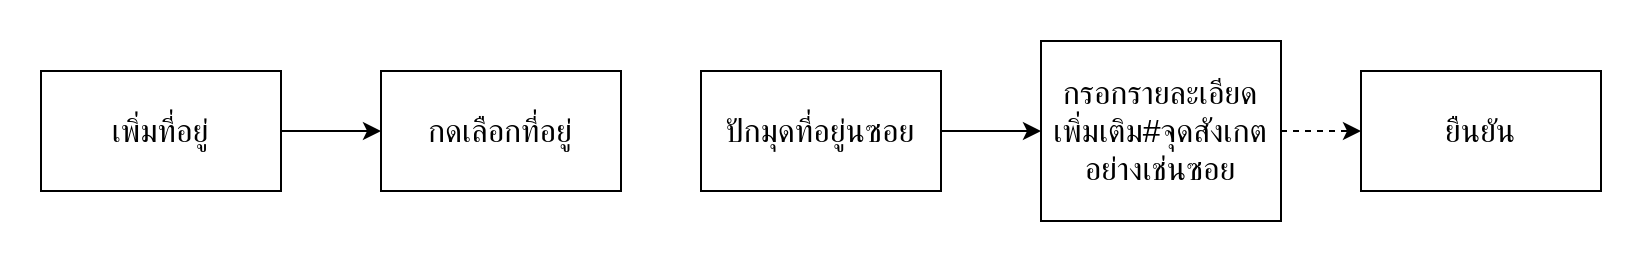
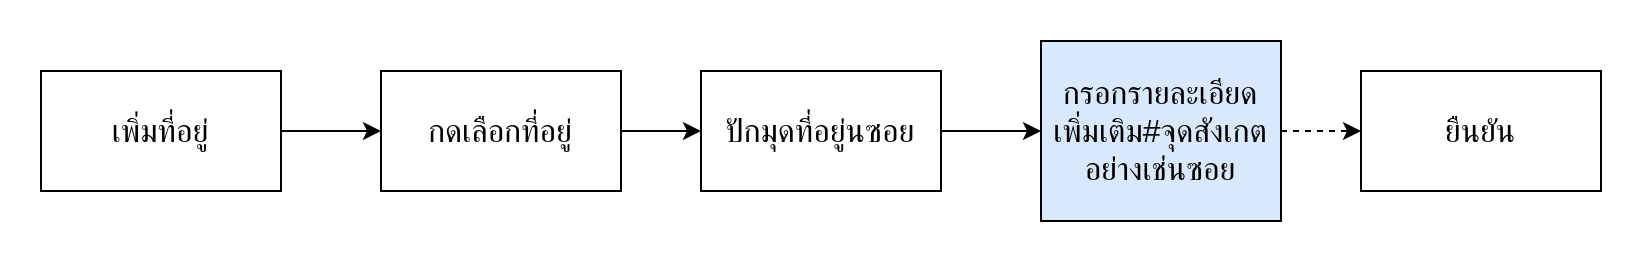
edge "กดเลือกที่อยู่" -> "ปักมุดที่อยู่นซอย": added
node "กรอกรายละเอียดเพิ่มเติม#จุดสังเกตอย่างเช่นซอย": fillcolor #ffffff -> #dae8fc
